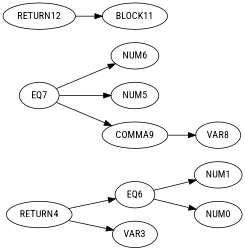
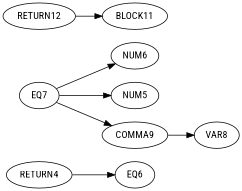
node "NUM1": removed
node "NUM0": removed
node "VAR3": removed
